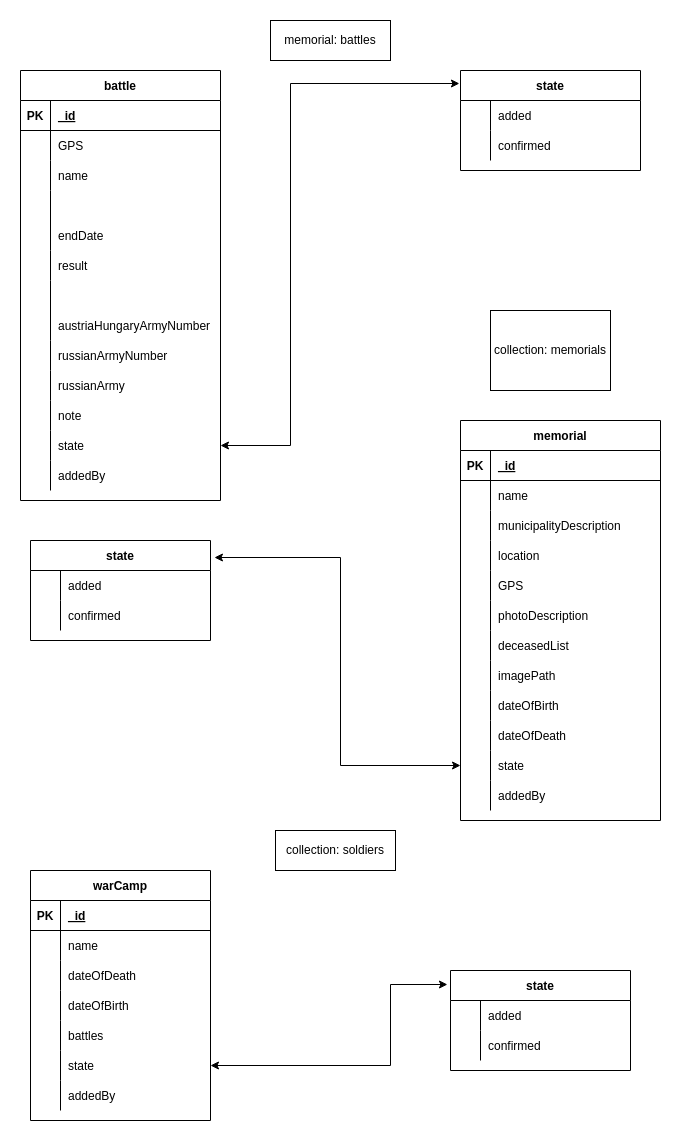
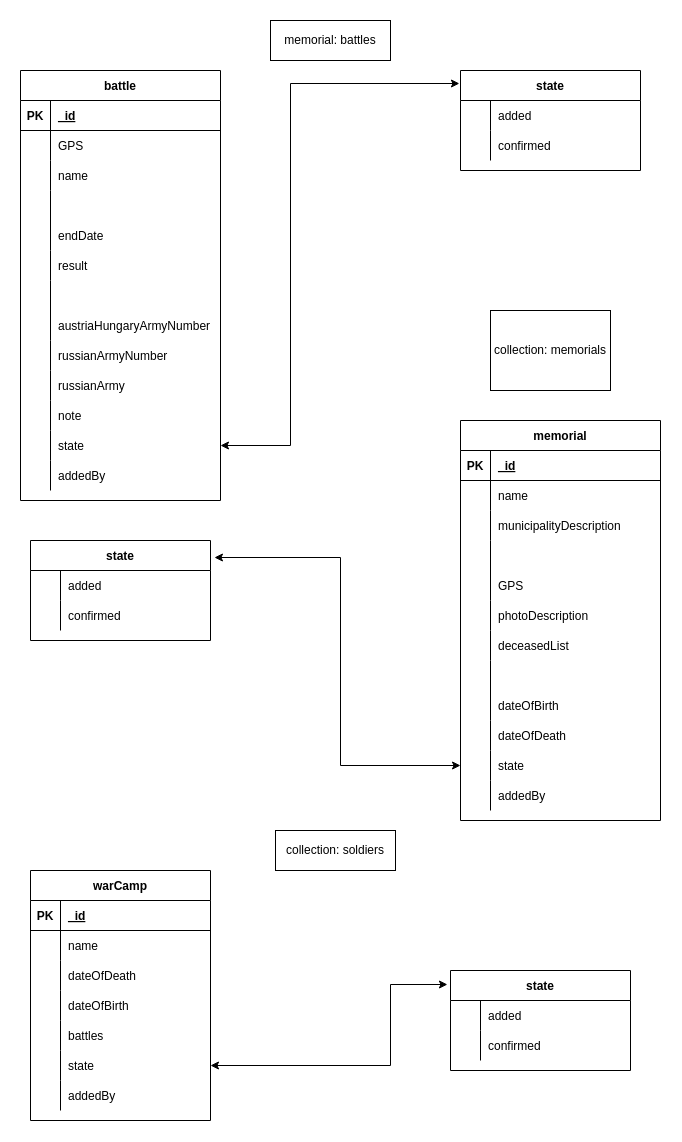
node "location": removed
node "imagePath": removed
